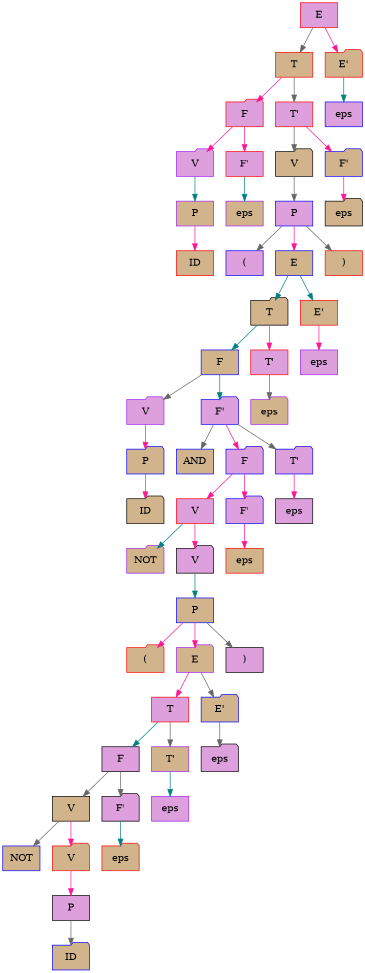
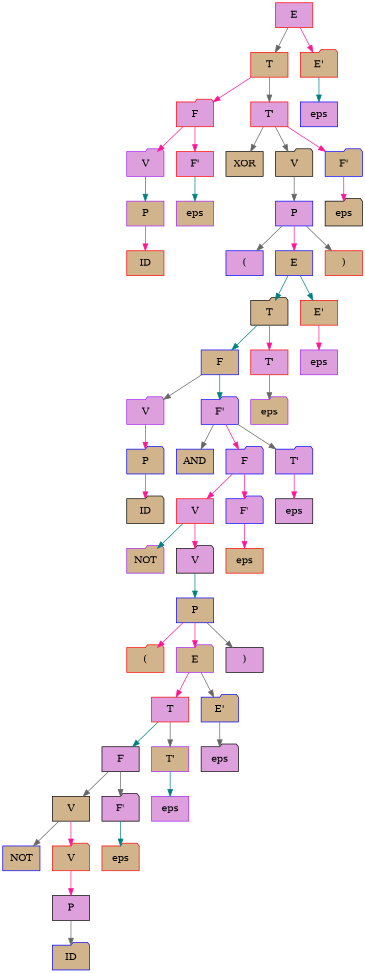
node "XOR": added
